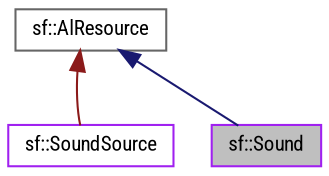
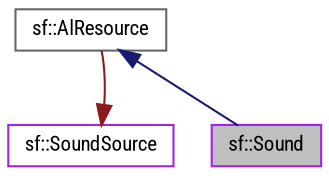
edge "sf::SoundSource" -> "sf::AlResource": reversed
